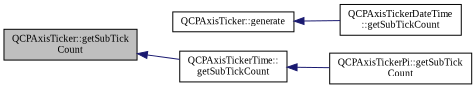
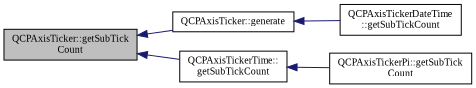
edge "QCPAxisTicker::generate" -> "QCPAxisTicker::getSubTick Count": added
